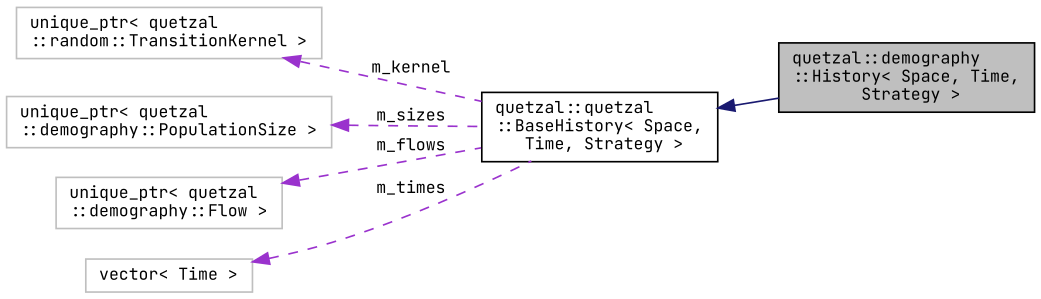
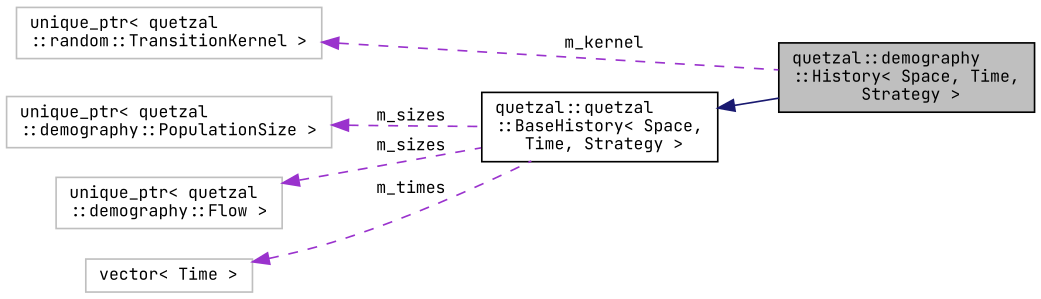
edge "quetzal::quetzal ::BaseHistory< Space, Time, Strategy >" -> "unique_ptr< quetzal ::random::TransitionKernel >": now "quetzal::demography ::History< Space, Time, Strategy >" -> "unique_ptr< quetzal ::random::TransitionKernel >"
edge "quetzal::quetzal ::BaseHistory< Space, Time, Strategy >" -> "unique_ptr< quetzal ::demography::Flow >": label " m_flows" -> " m_sizes"
